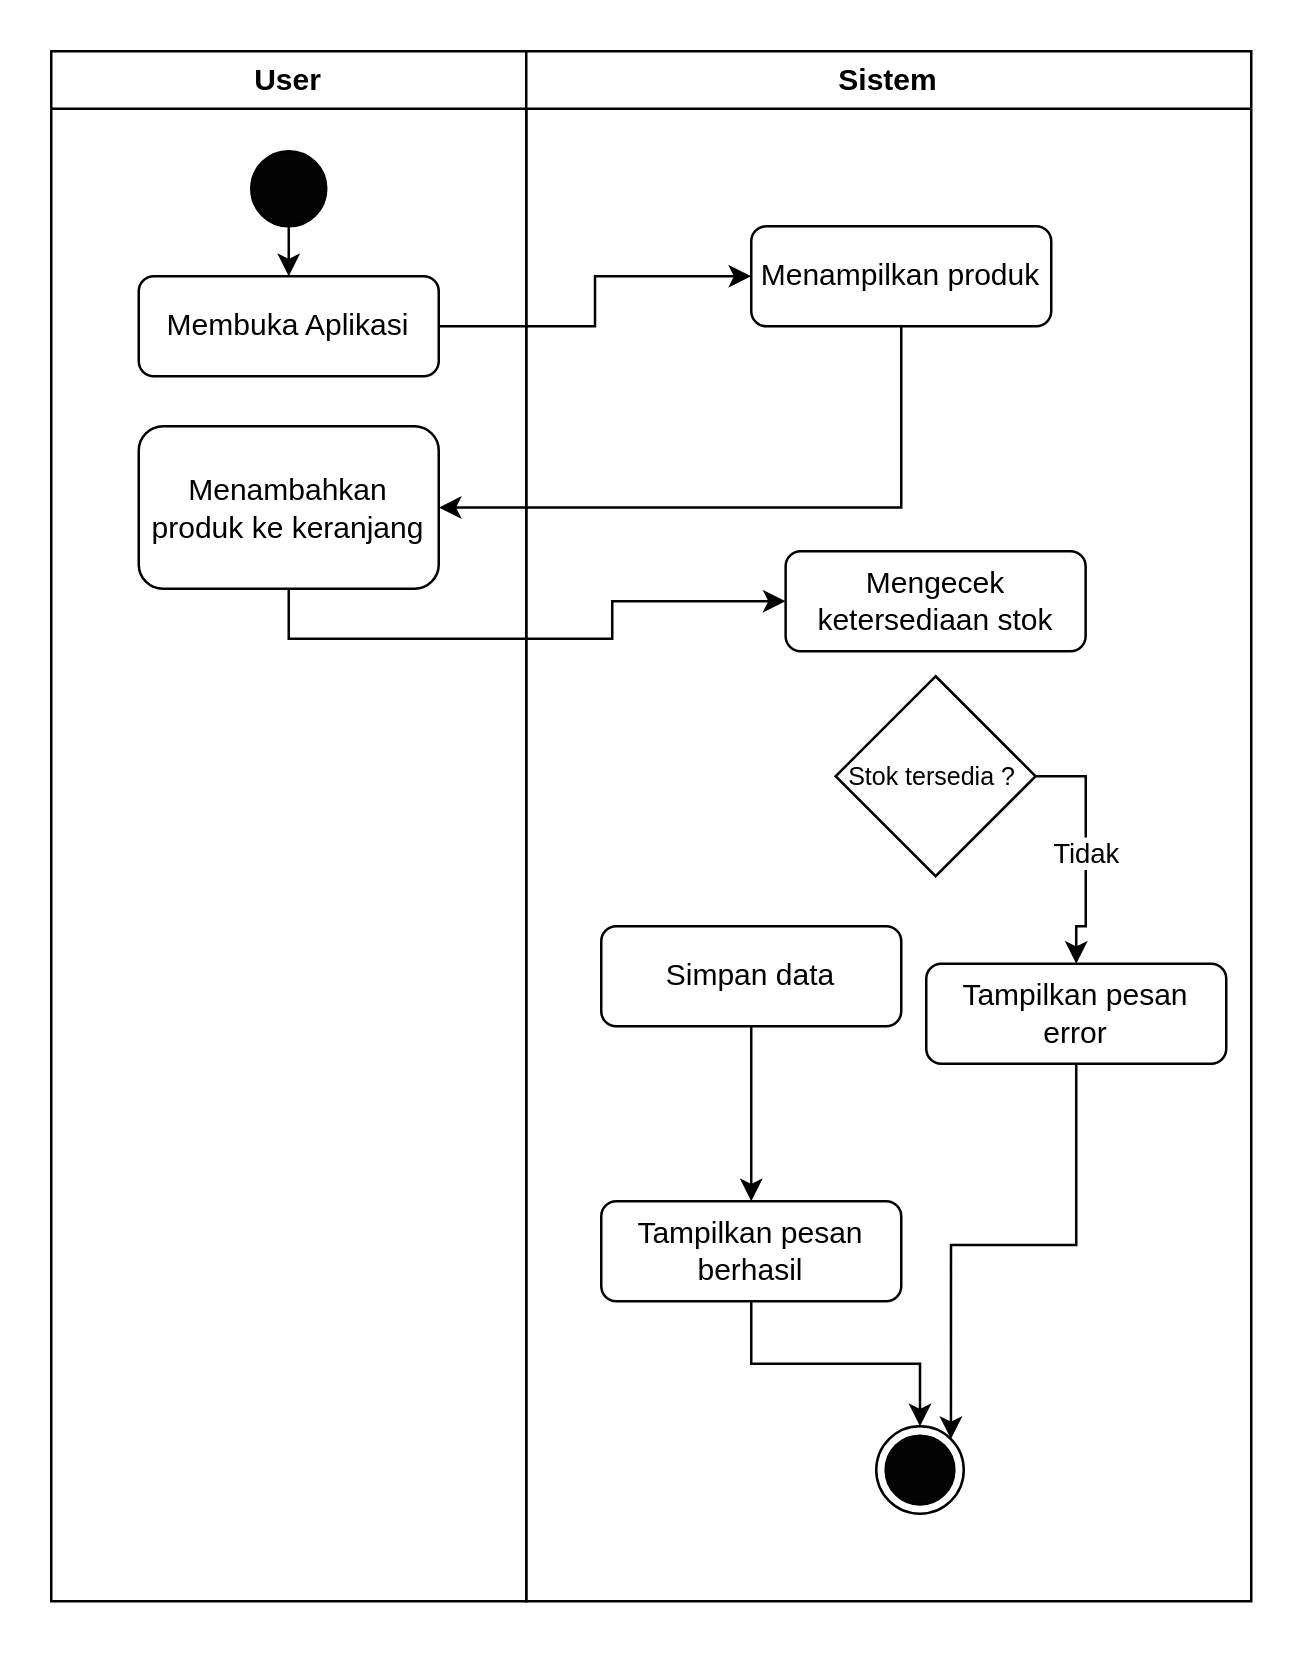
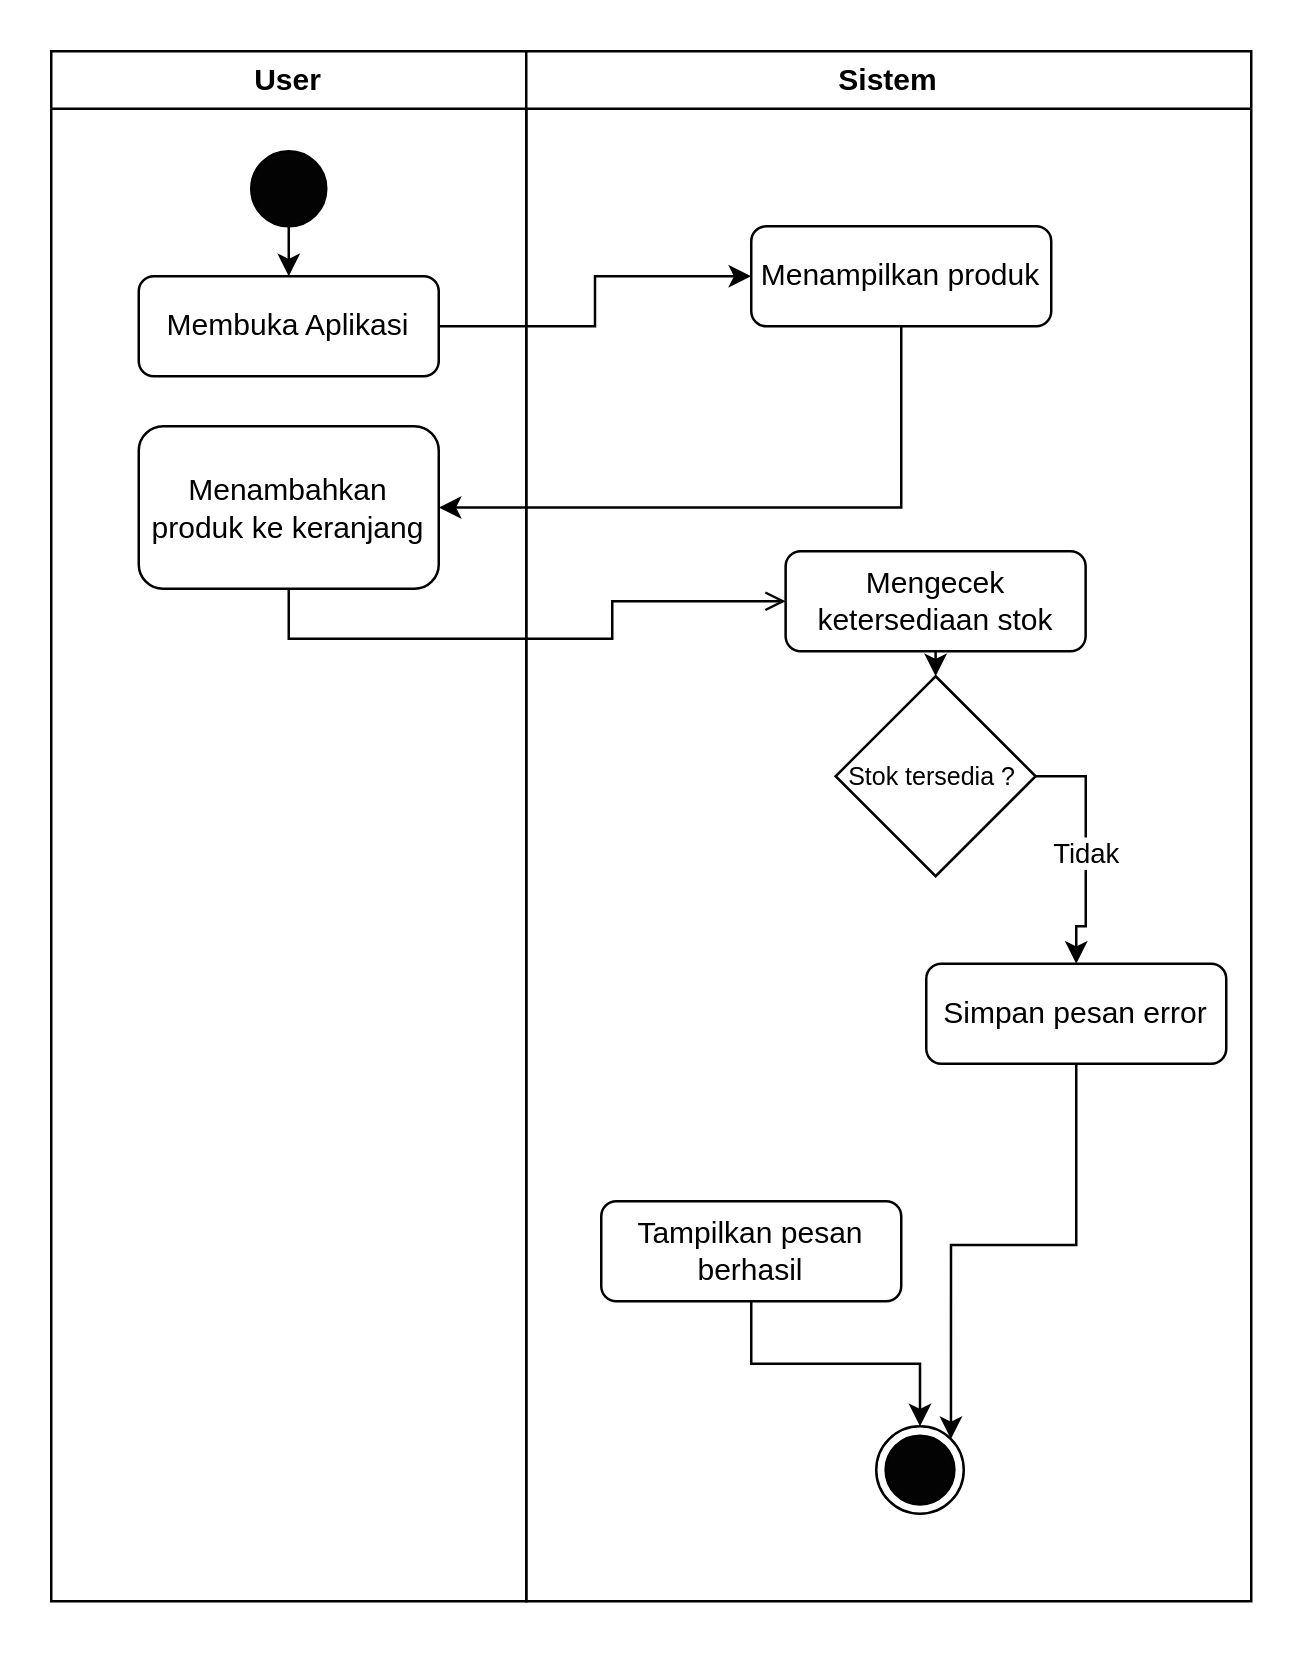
edge "Menambahkan produk ke keranjang" -> "Mengecek ketersediaan stok": arrowhead classic -> open
edge "Mengecek ketersediaan stok" -> "Stok tersedia ?": added
node "Simpan data": removed
node "Tampilkan pesan error": label "Tampilkan pesan error" -> "Simpan pesan error"
edge "Simpan data" -> "Tampilkan pesan berhasil": removed
